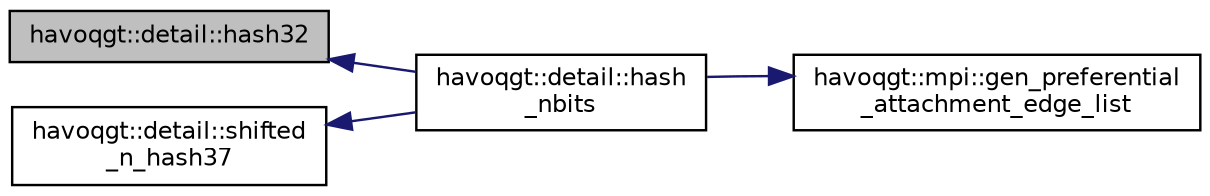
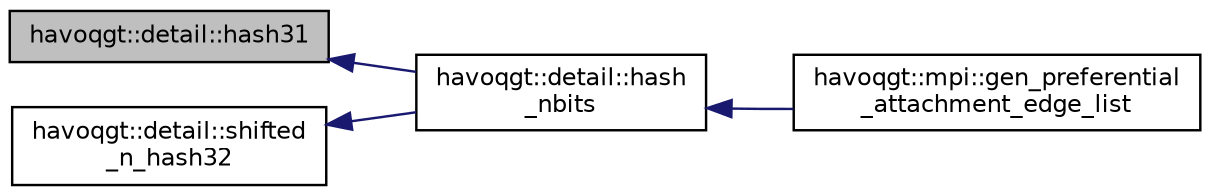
node "havoqgt::detail::hash32": label "havoqgt::detail::hash32" -> "havoqgt::detail::hash31"
edge "havoqgt::detail::hash _nbits" -> "havoqgt::mpi::gen_preferential _attachment_edge_list": reversed
node "havoqgt::detail::shifted _n_hash37": label "havoqgt::detail::shifted _n_hash37" -> "havoqgt::detail::shifted _n_hash32"
